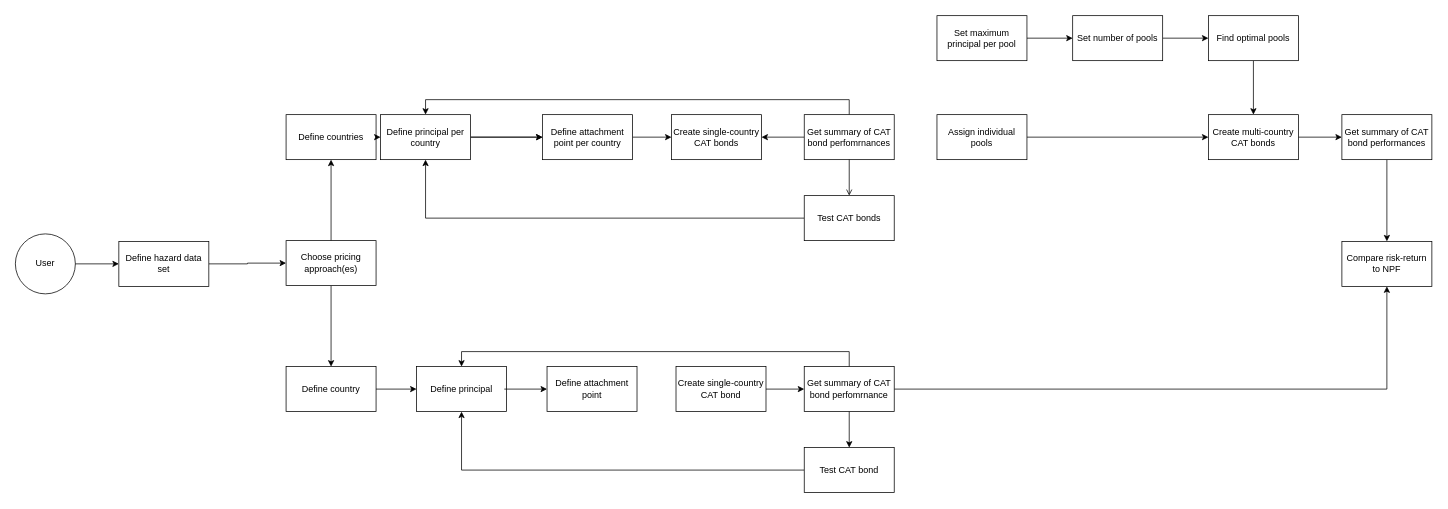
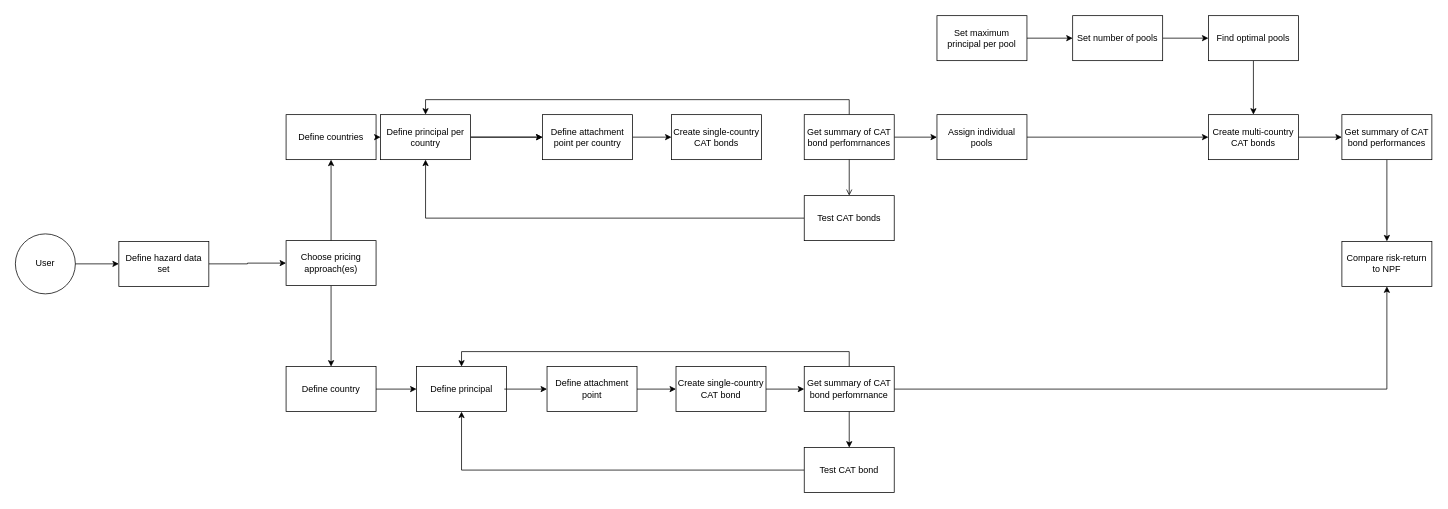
edge "Get summary of CAT bond perfomrnances" -> "Create single-country CAT bonds": now "Get summary of CAT bond perfomrnances" -> "Assign individual pools"
edge "Define attachment point" -> "Create single-country CAT bond": added
